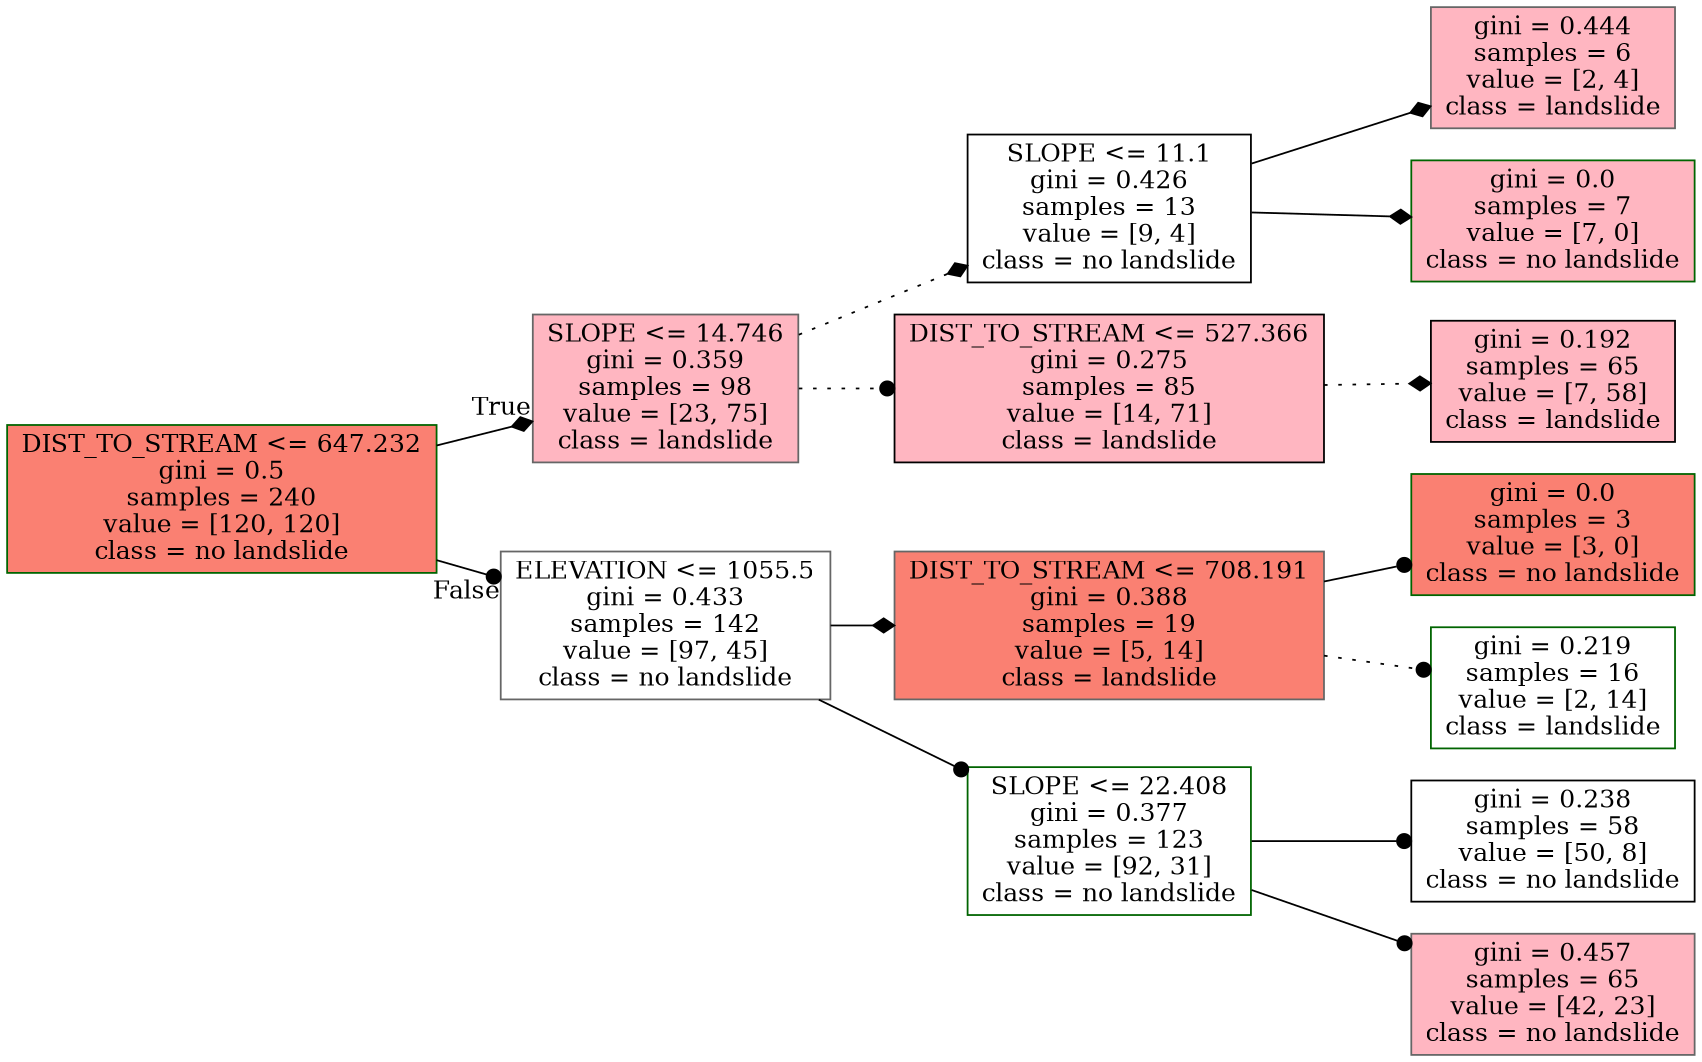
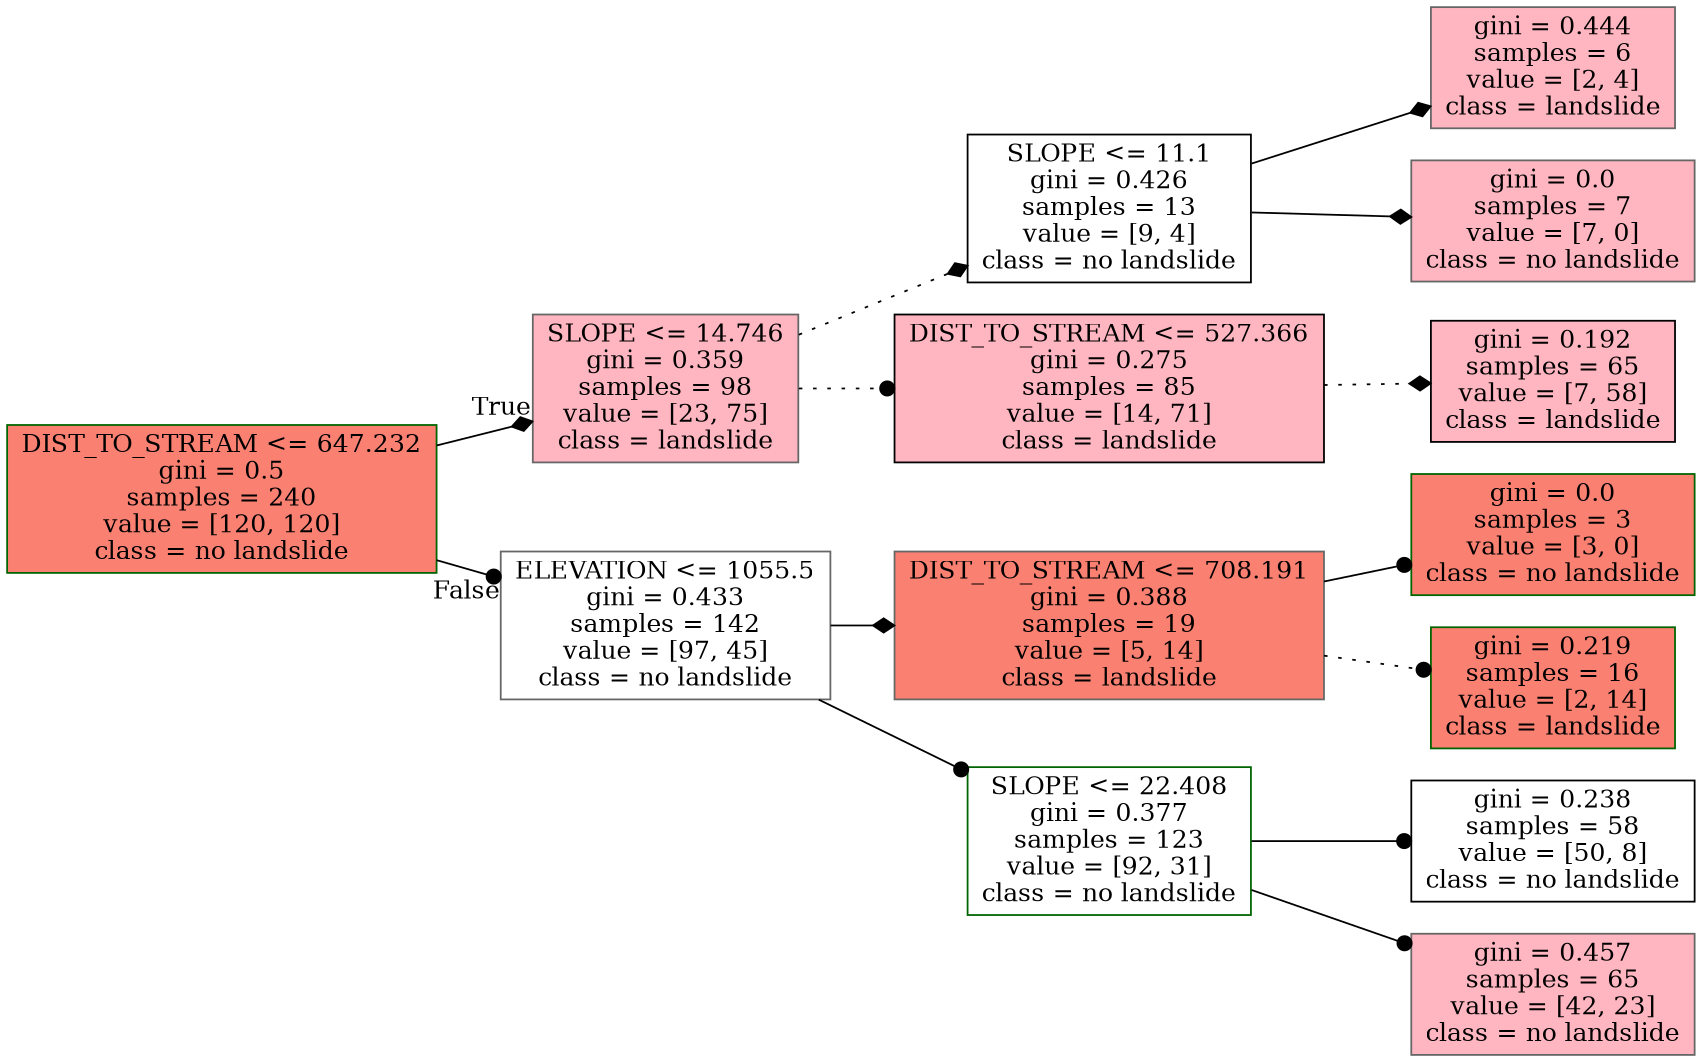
node "gini = 0.0 samples = 7 value = [7, 0] class = no landslide": color darkgreen -> gray40
node "gini = 0.219 samples = 16 value = [2, 14] class = landslide": fillcolor white -> salmon
